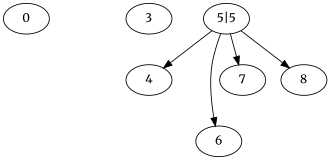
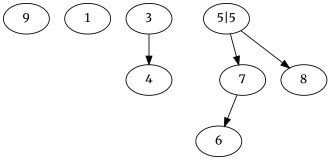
node "0": label "0" -> "9"
node "1": added
edge "5|5" -> "4": now "3" -> "4"
edge "5|5" -> "6": now "7" -> "6"
